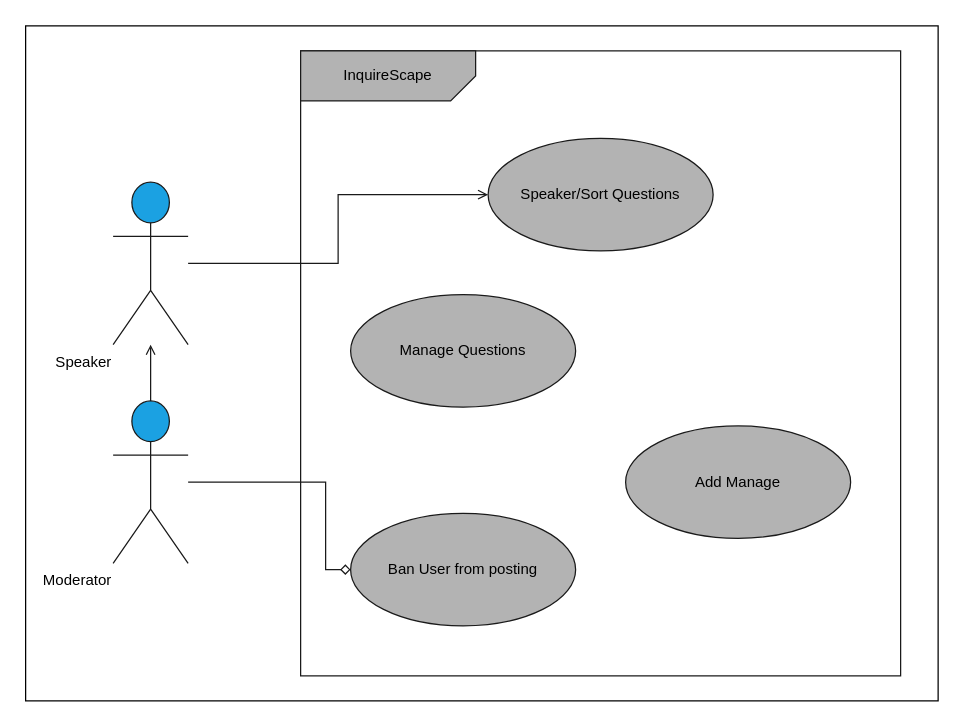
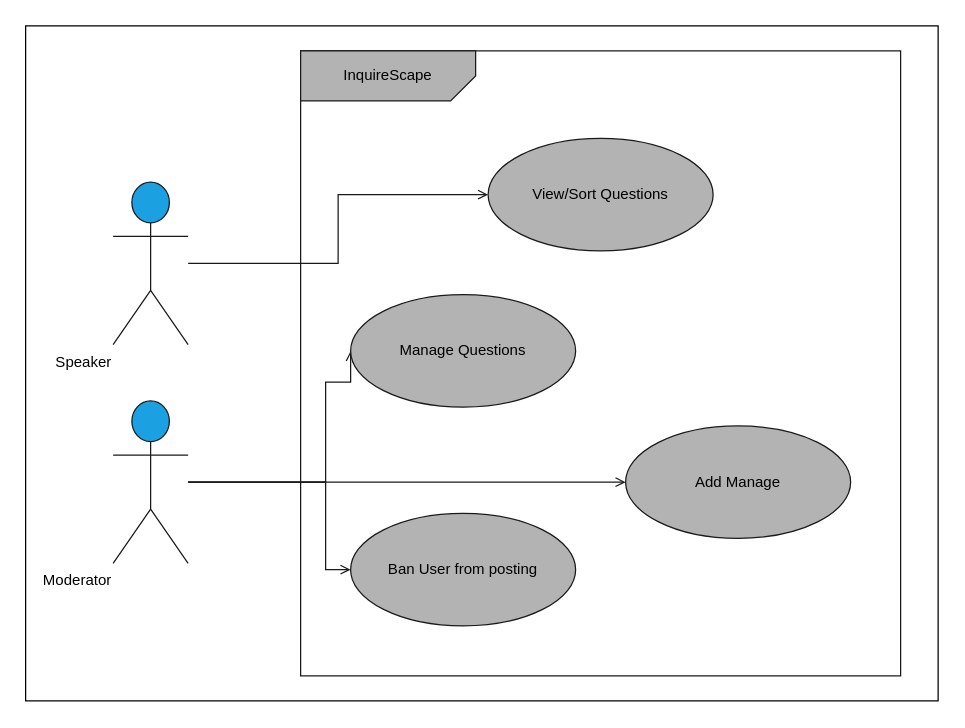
node "Speaker/Sort Questions": label "Speaker/Sort Questions" -> "View/Sort Questions"
edge "Moderator" -> "Speaker": now "Moderator" -> "Add Manage"
edge "Moderator" -> "Manage Questions": added
edge "Moderator" -> "Ban User from posting": arrowhead diamond -> open
